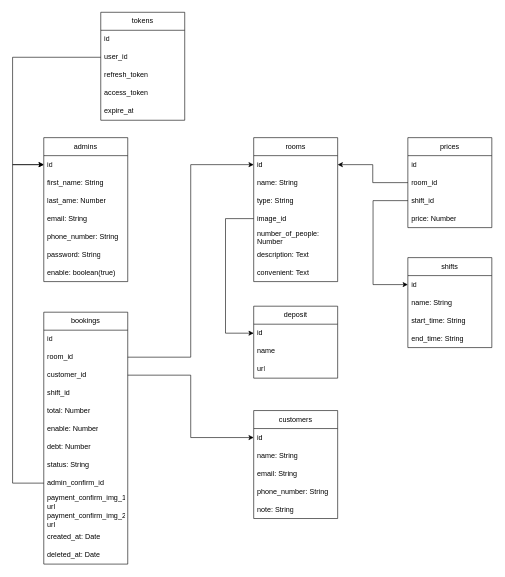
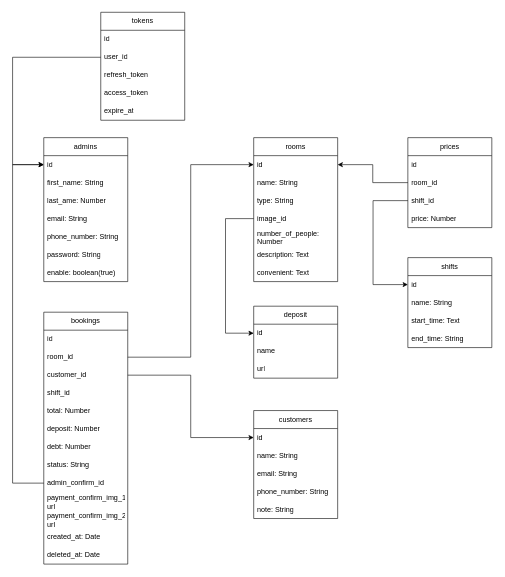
node "start_time: String": label "start_time: String" -> "start_time: Text"
node "enable: Number": label "enable: Number" -> "deposit: Number"
